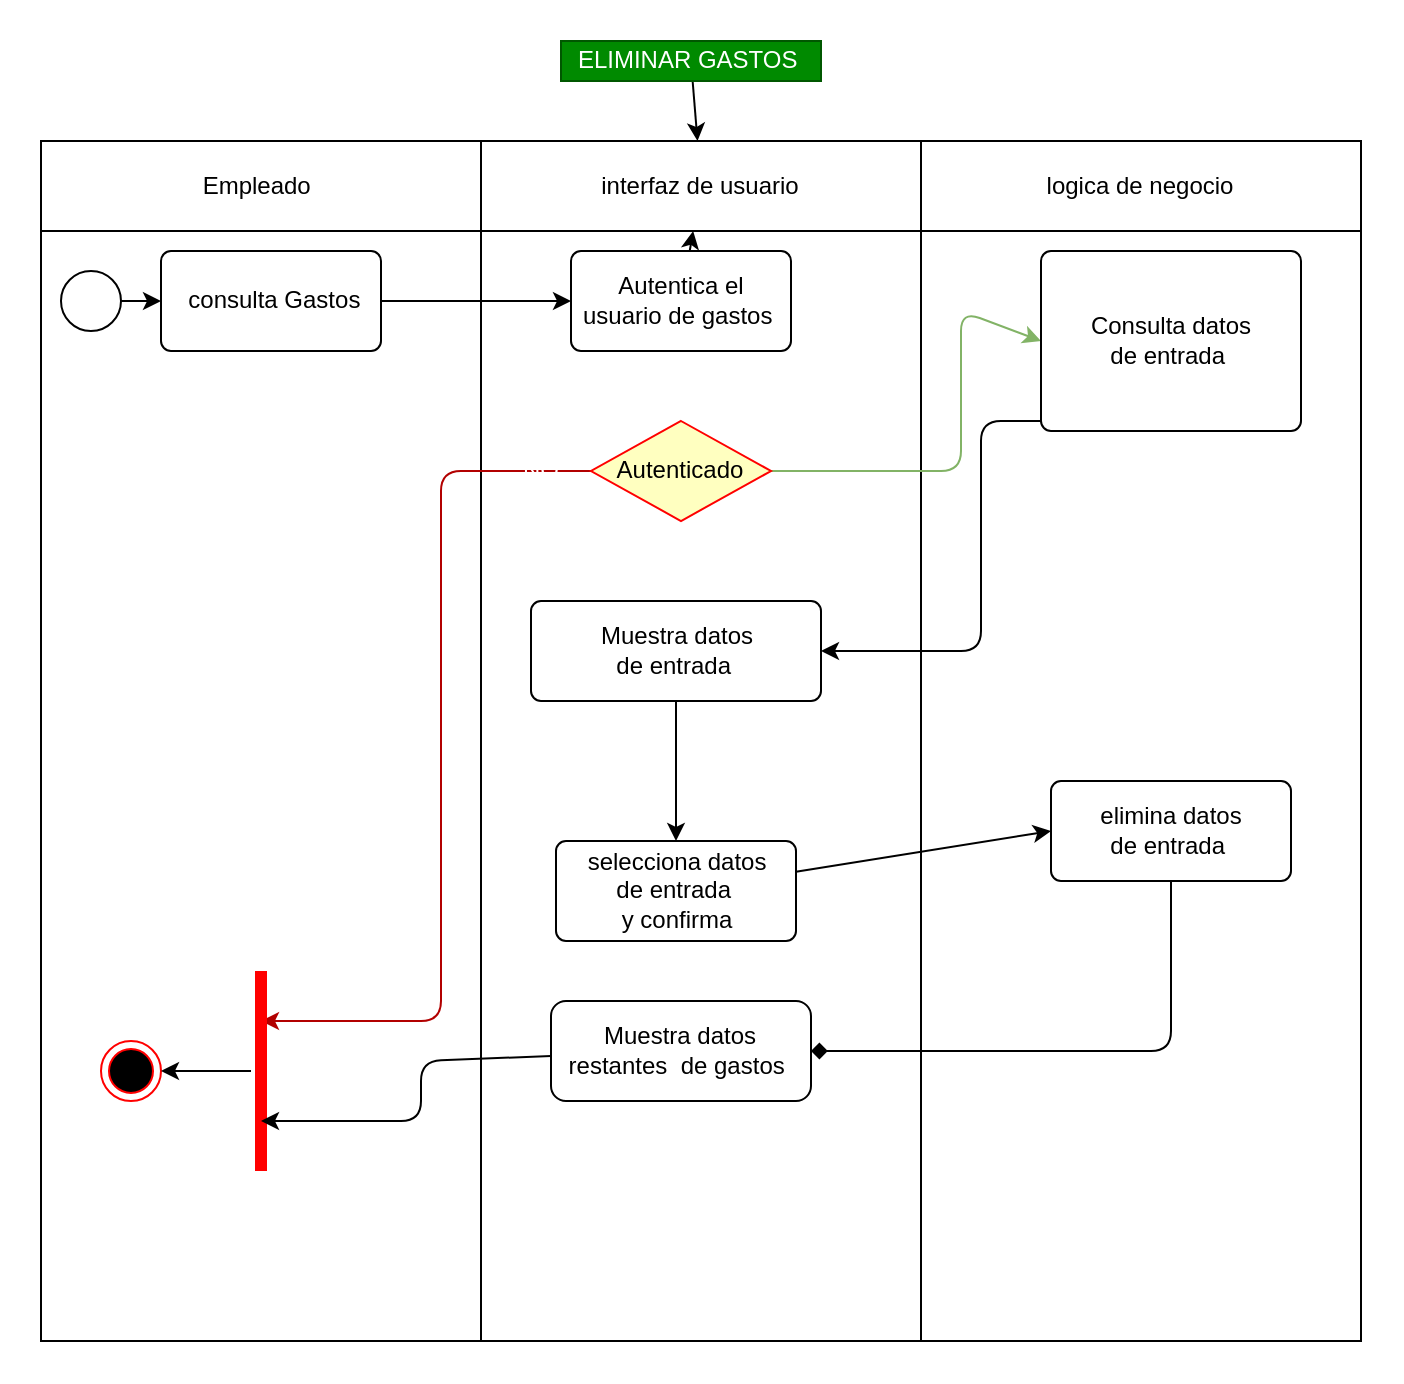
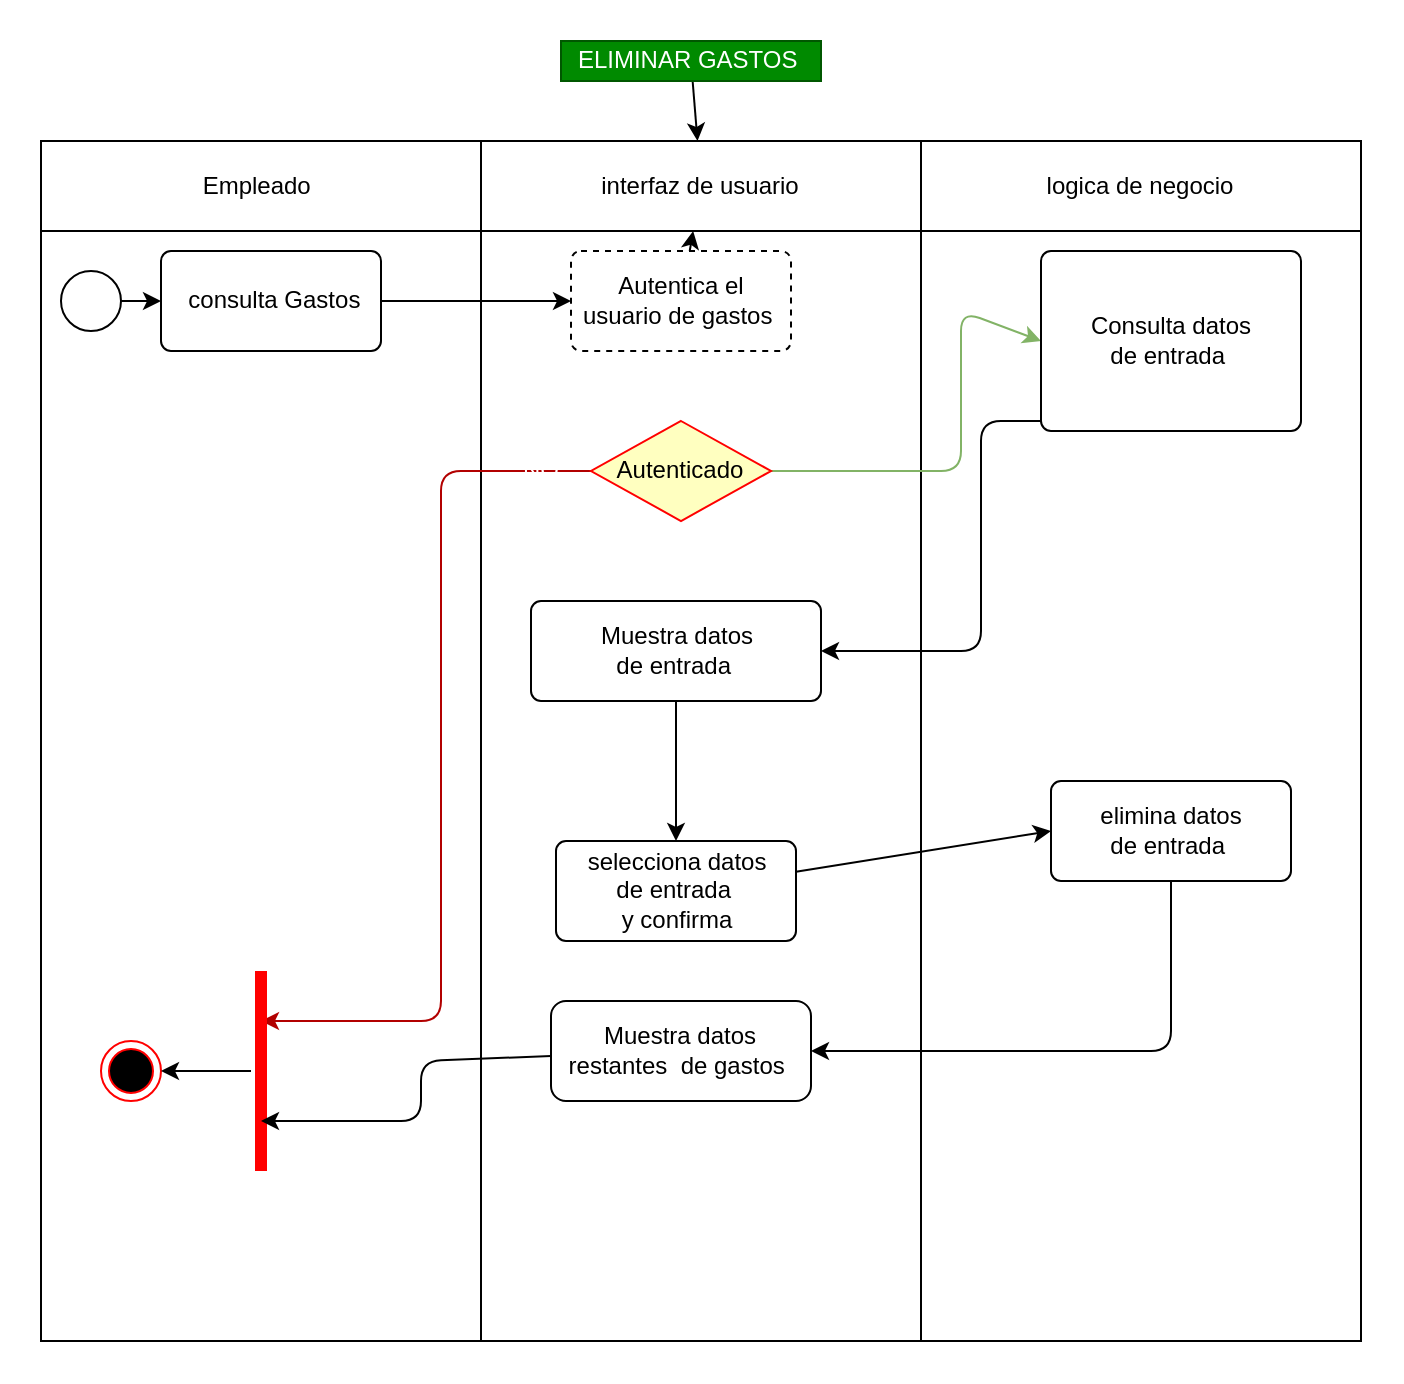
node "Autentica el usuario de gastos": style solid -> dashed
edge "elimina datos de entrada" -> "Muestra datos restantes de gastos": arrowhead diamond -> classic
